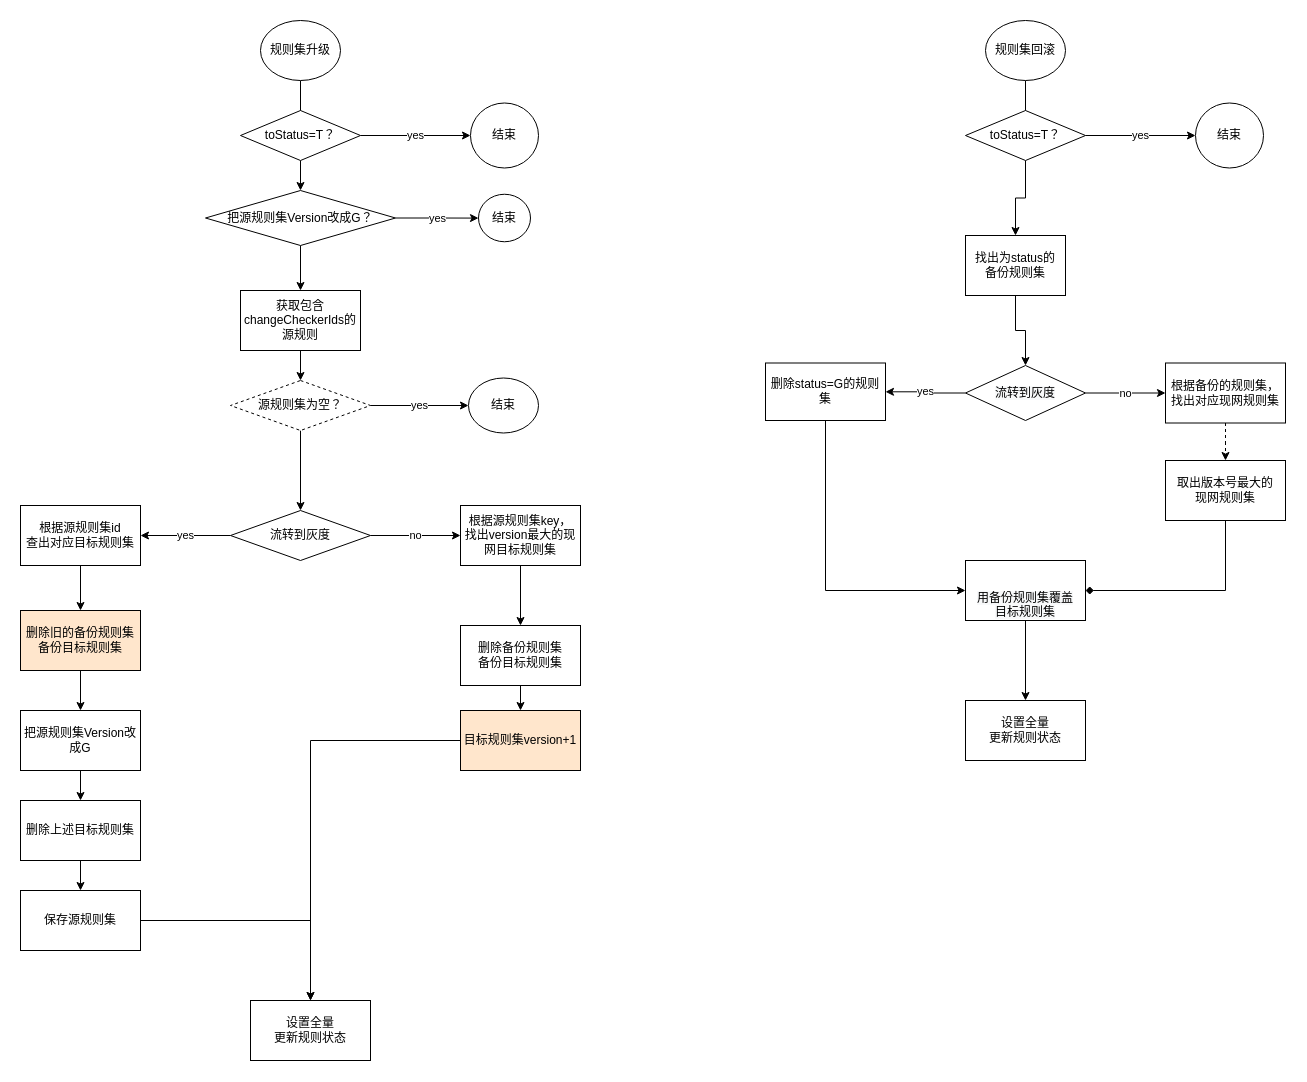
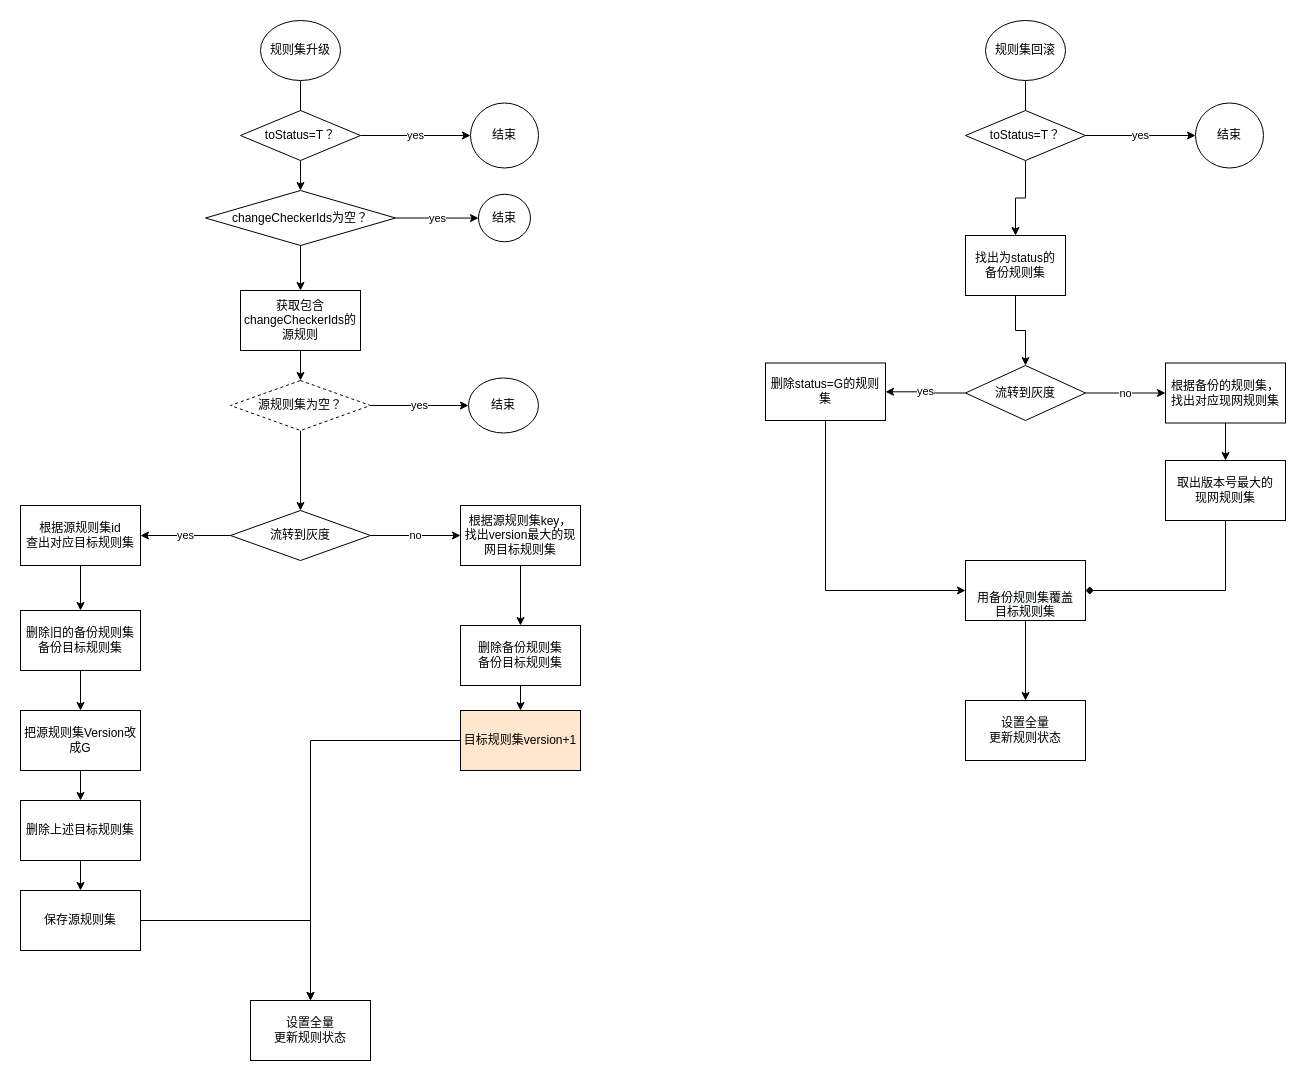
node "把源规则集Version改成G？": label "把源规则集Version改成G？" -> "changeCheckerIds为空？"
edge "根据备份的规则集， 找出对应现网规则集" -> "取出版本号最大的 现网规则集": style dashed -> solid
node "删除旧的备份规则集 备份目标规则集": fillcolor #ffe6cc -> #ffffff
